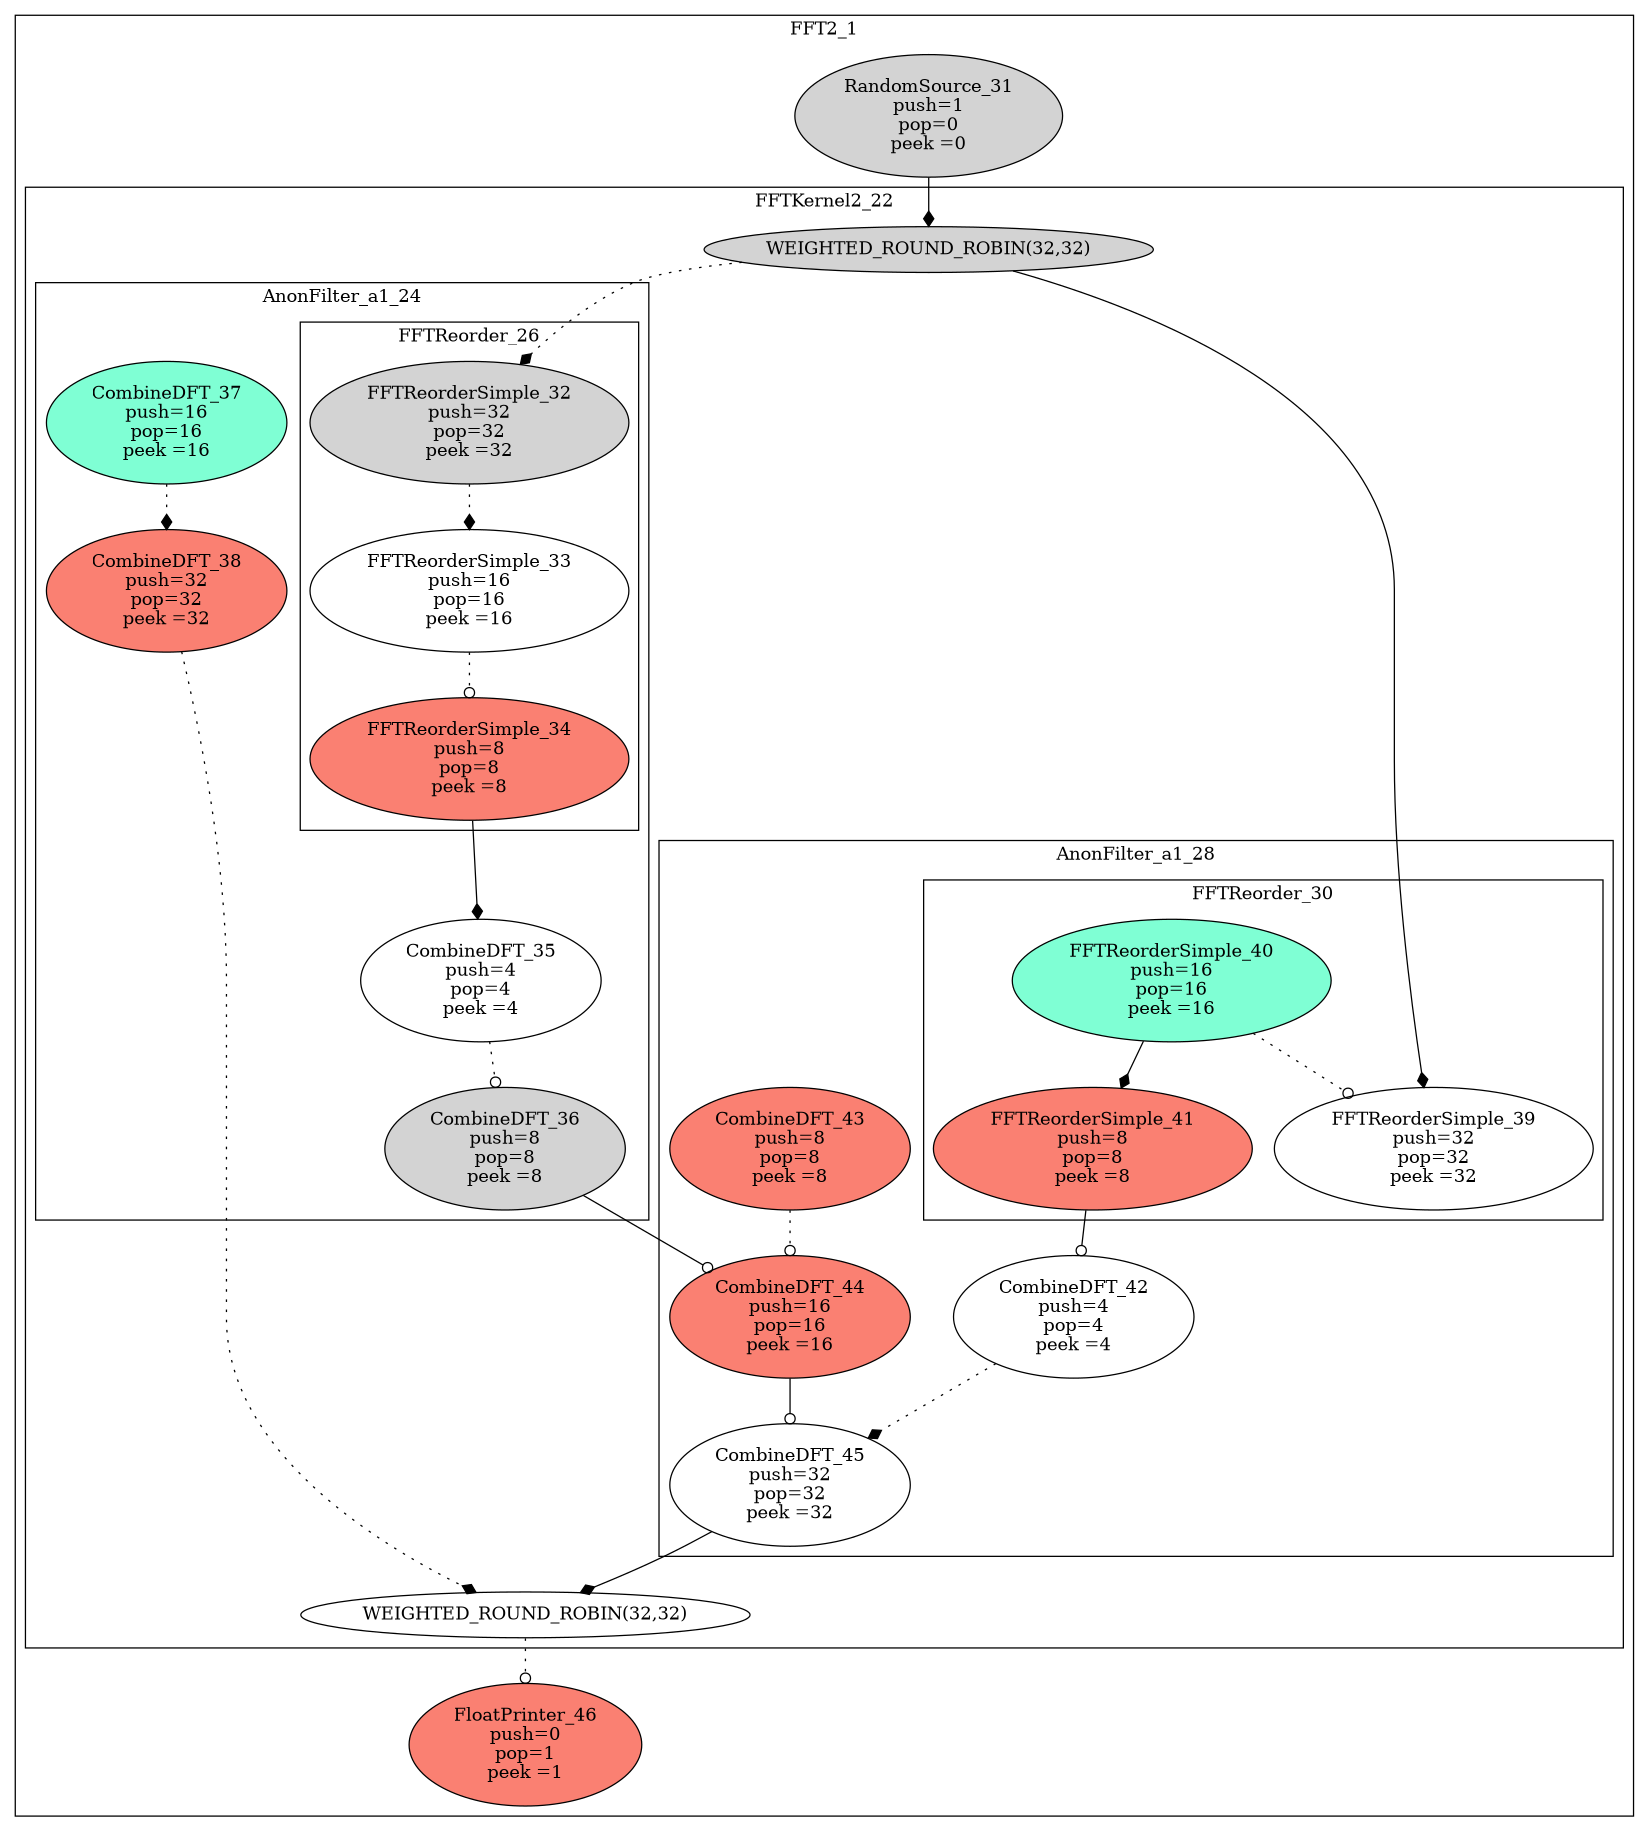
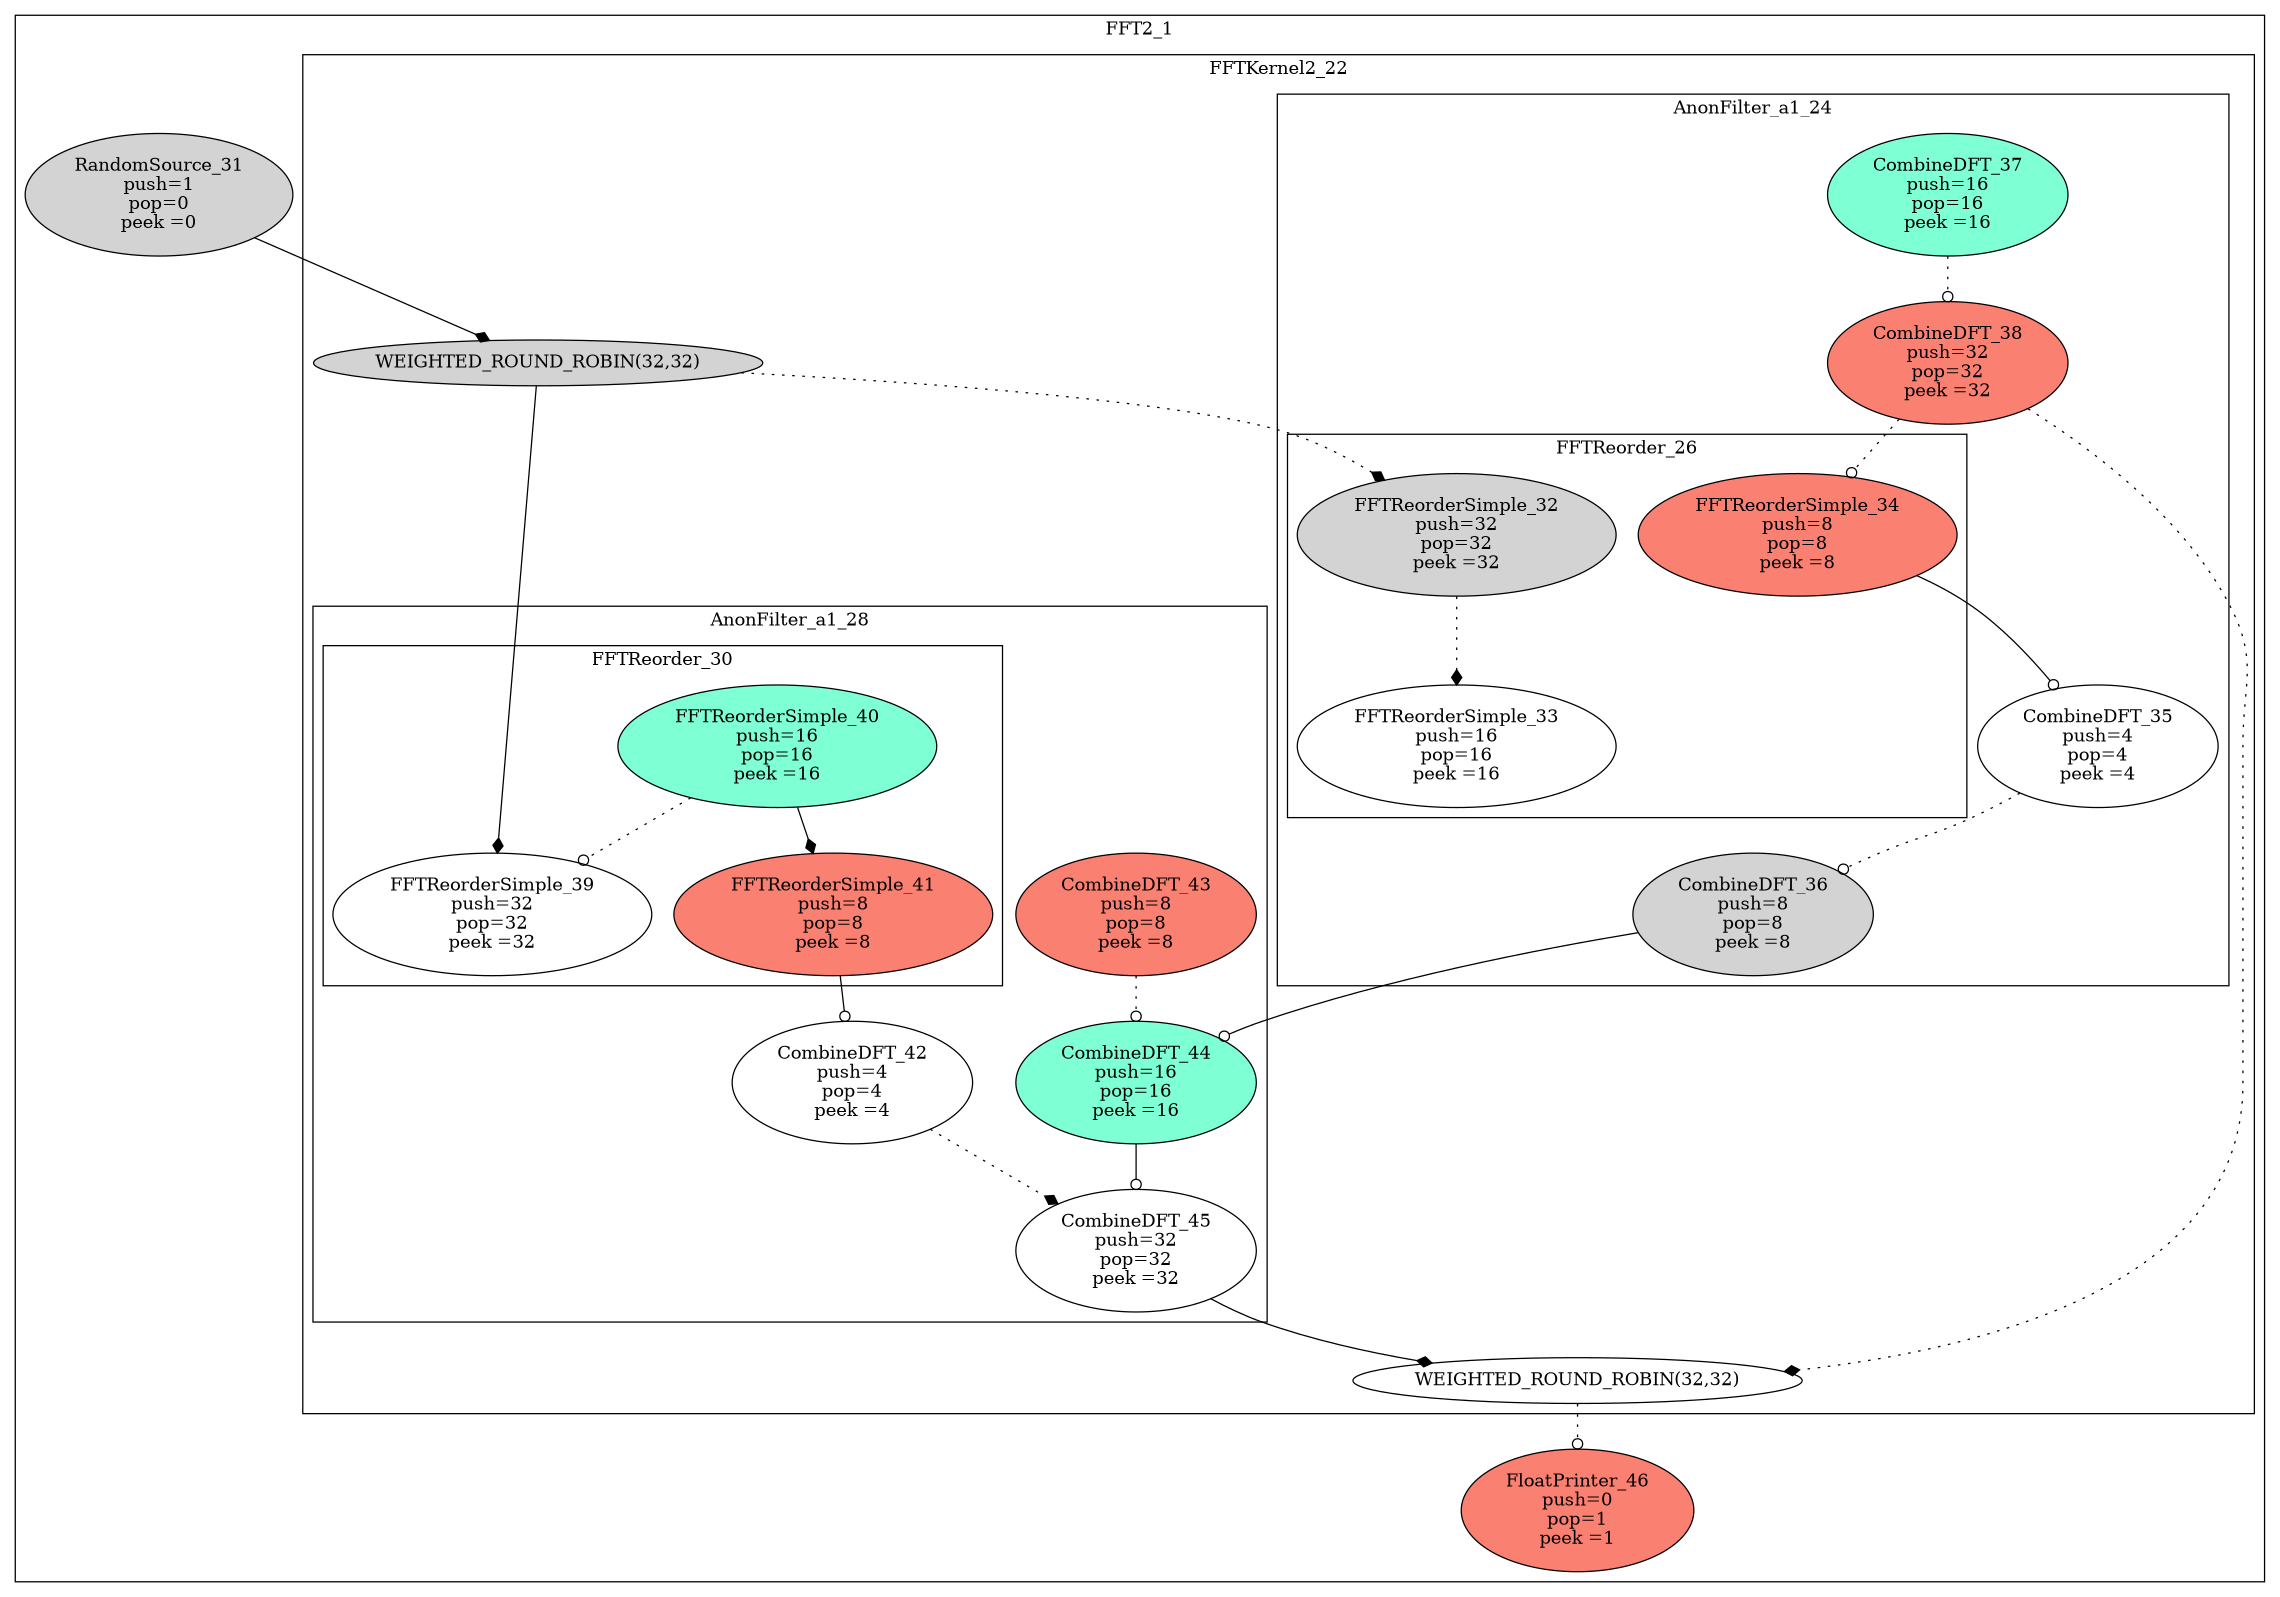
edge "CombineDFT_37 push=16 pop=16 peek =16" -> "CombineDFT_38 push=32 pop=32 peek =32": arrowhead diamond -> odot
edge "FFTReorderSimple_33 push=16 pop=16 peek =16" -> "FFTReorderSimple_34 push=8 pop=8 peek =8": now "CombineDFT_38 push=32 pop=32 peek =32" -> "FFTReorderSimple_34 push=8 pop=8 peek =8"
edge "FFTReorderSimple_34 push=8 pop=8 peek =8" -> "CombineDFT_35 push=4 pop=4 peek =4": arrowhead diamond -> odot
node "CombineDFT_44 push=16 pop=16 peek =16": fillcolor salmon -> aquamarine
